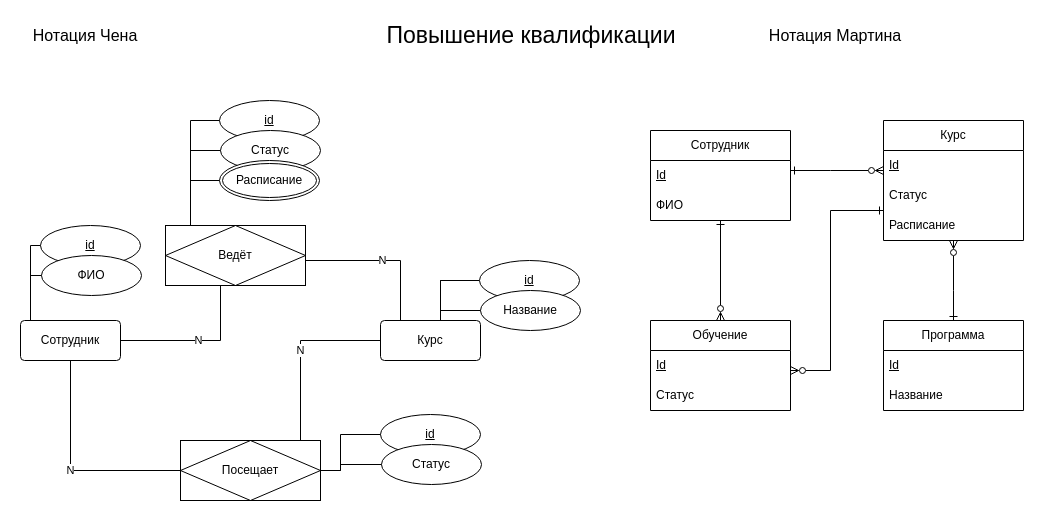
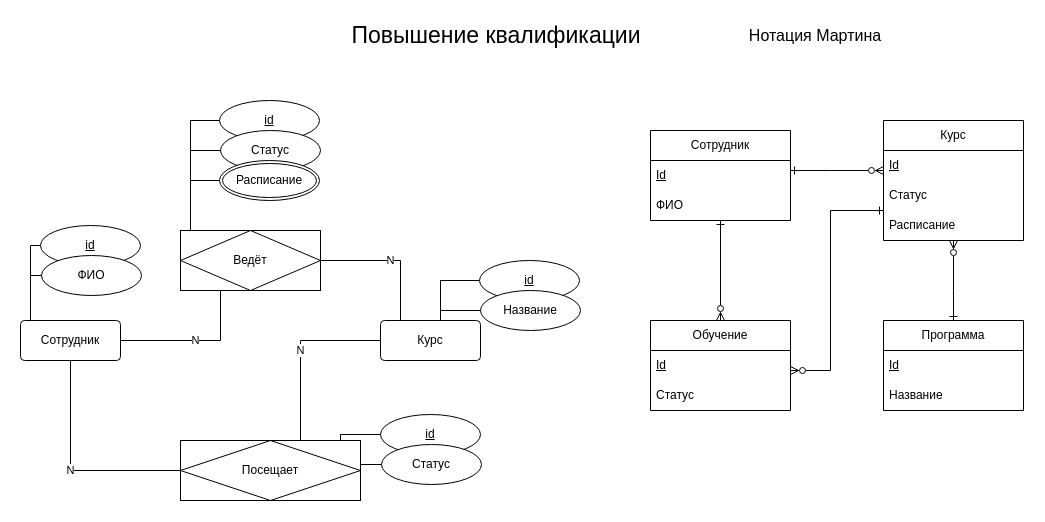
node "Нотация Чена": removed
node "Повышение квалификации": moved (532, 36) -> (497, 36)
node "Нотация Мартина": moved (836, 36) -> (816, 36)
node "Ведёт": moved (236, 256) -> (251, 261)
node "Посещает": size 140x60 -> 180x60
